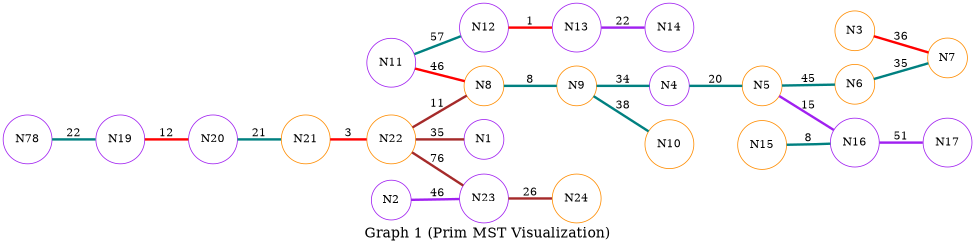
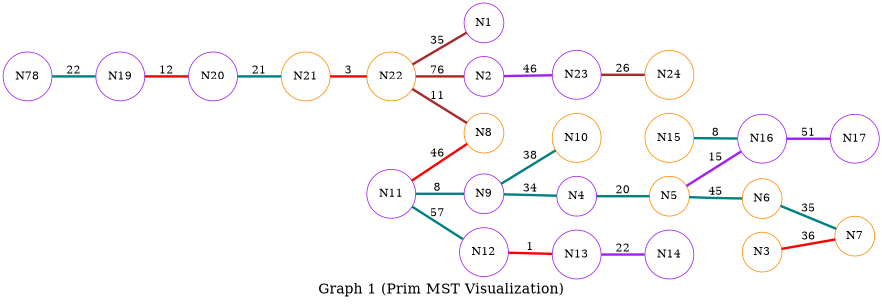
edge "N8" -- "N9": now "N11" -- "N9"
node "N9": color darkorange -> purple
edge "N22" -- "N23": now "N22" -- "N2"
